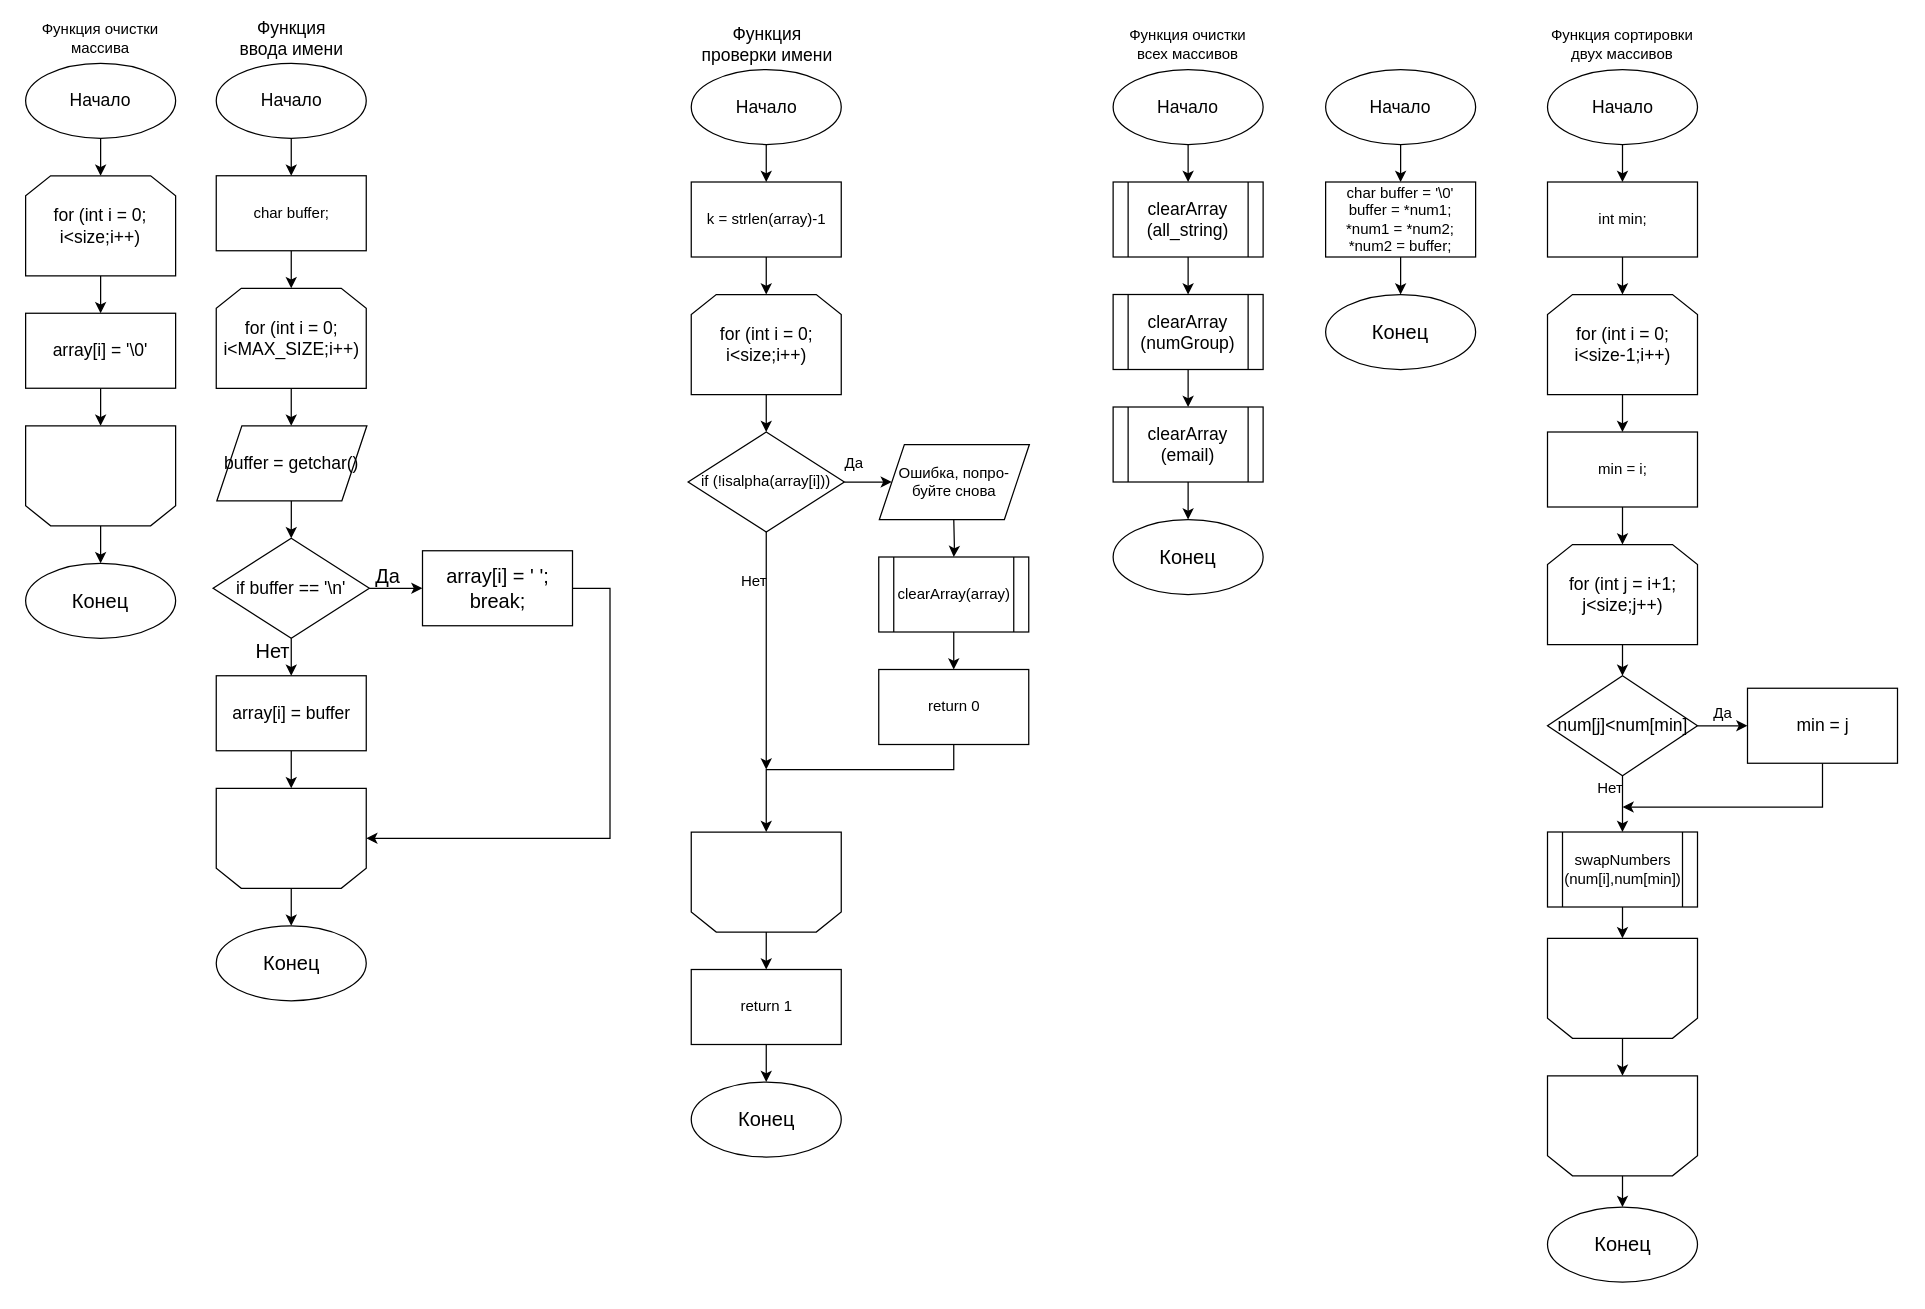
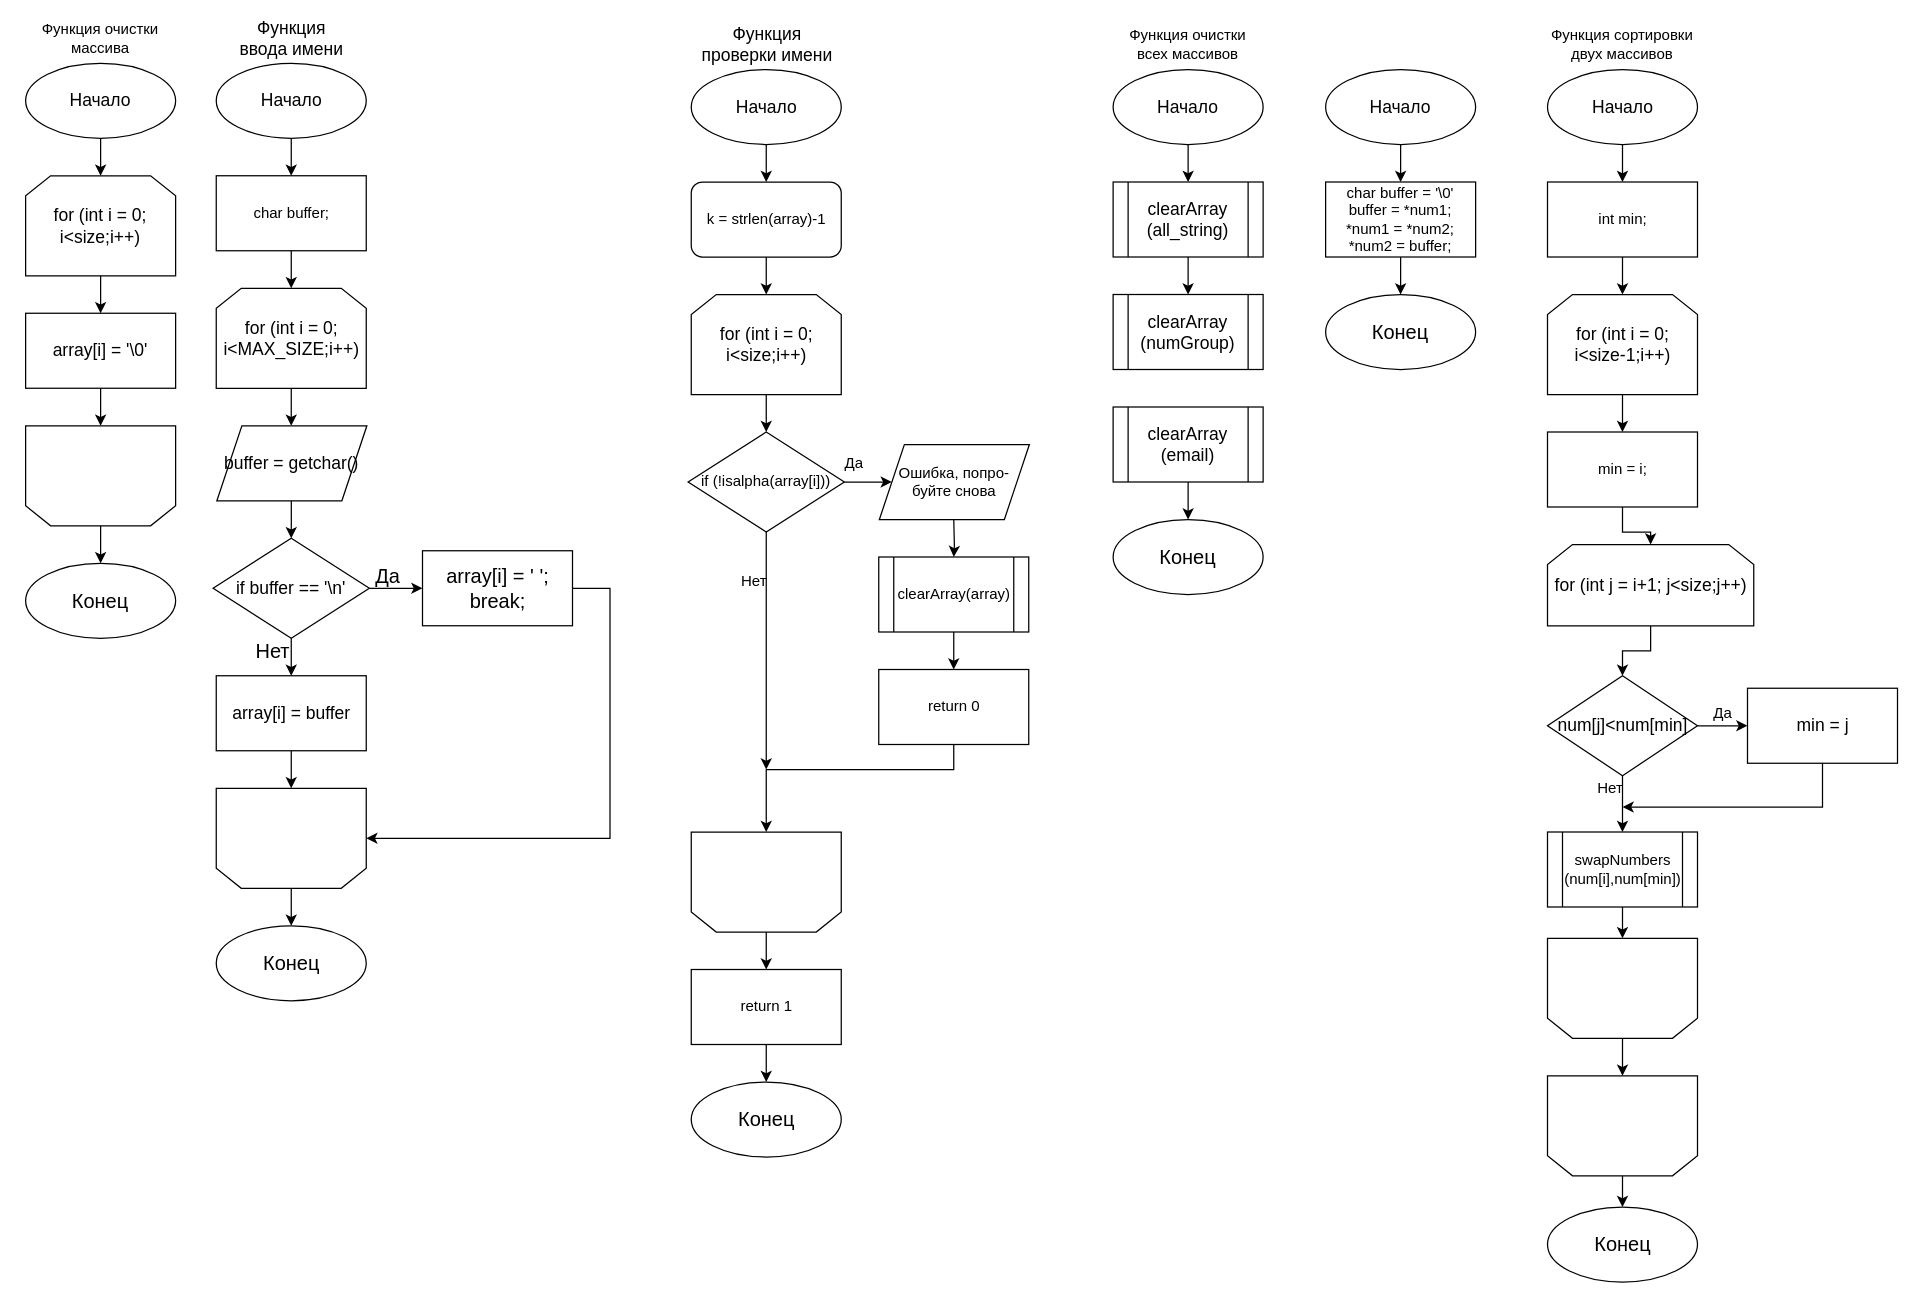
node "k = strlen(array)-1": shape rectangle -> rounded rectangle
edge "clearArray (numGroup)" -> "clearArray (email)": removed
node "for (int j = i+1; j<size;j++)": size 150x100 -> 206x81
